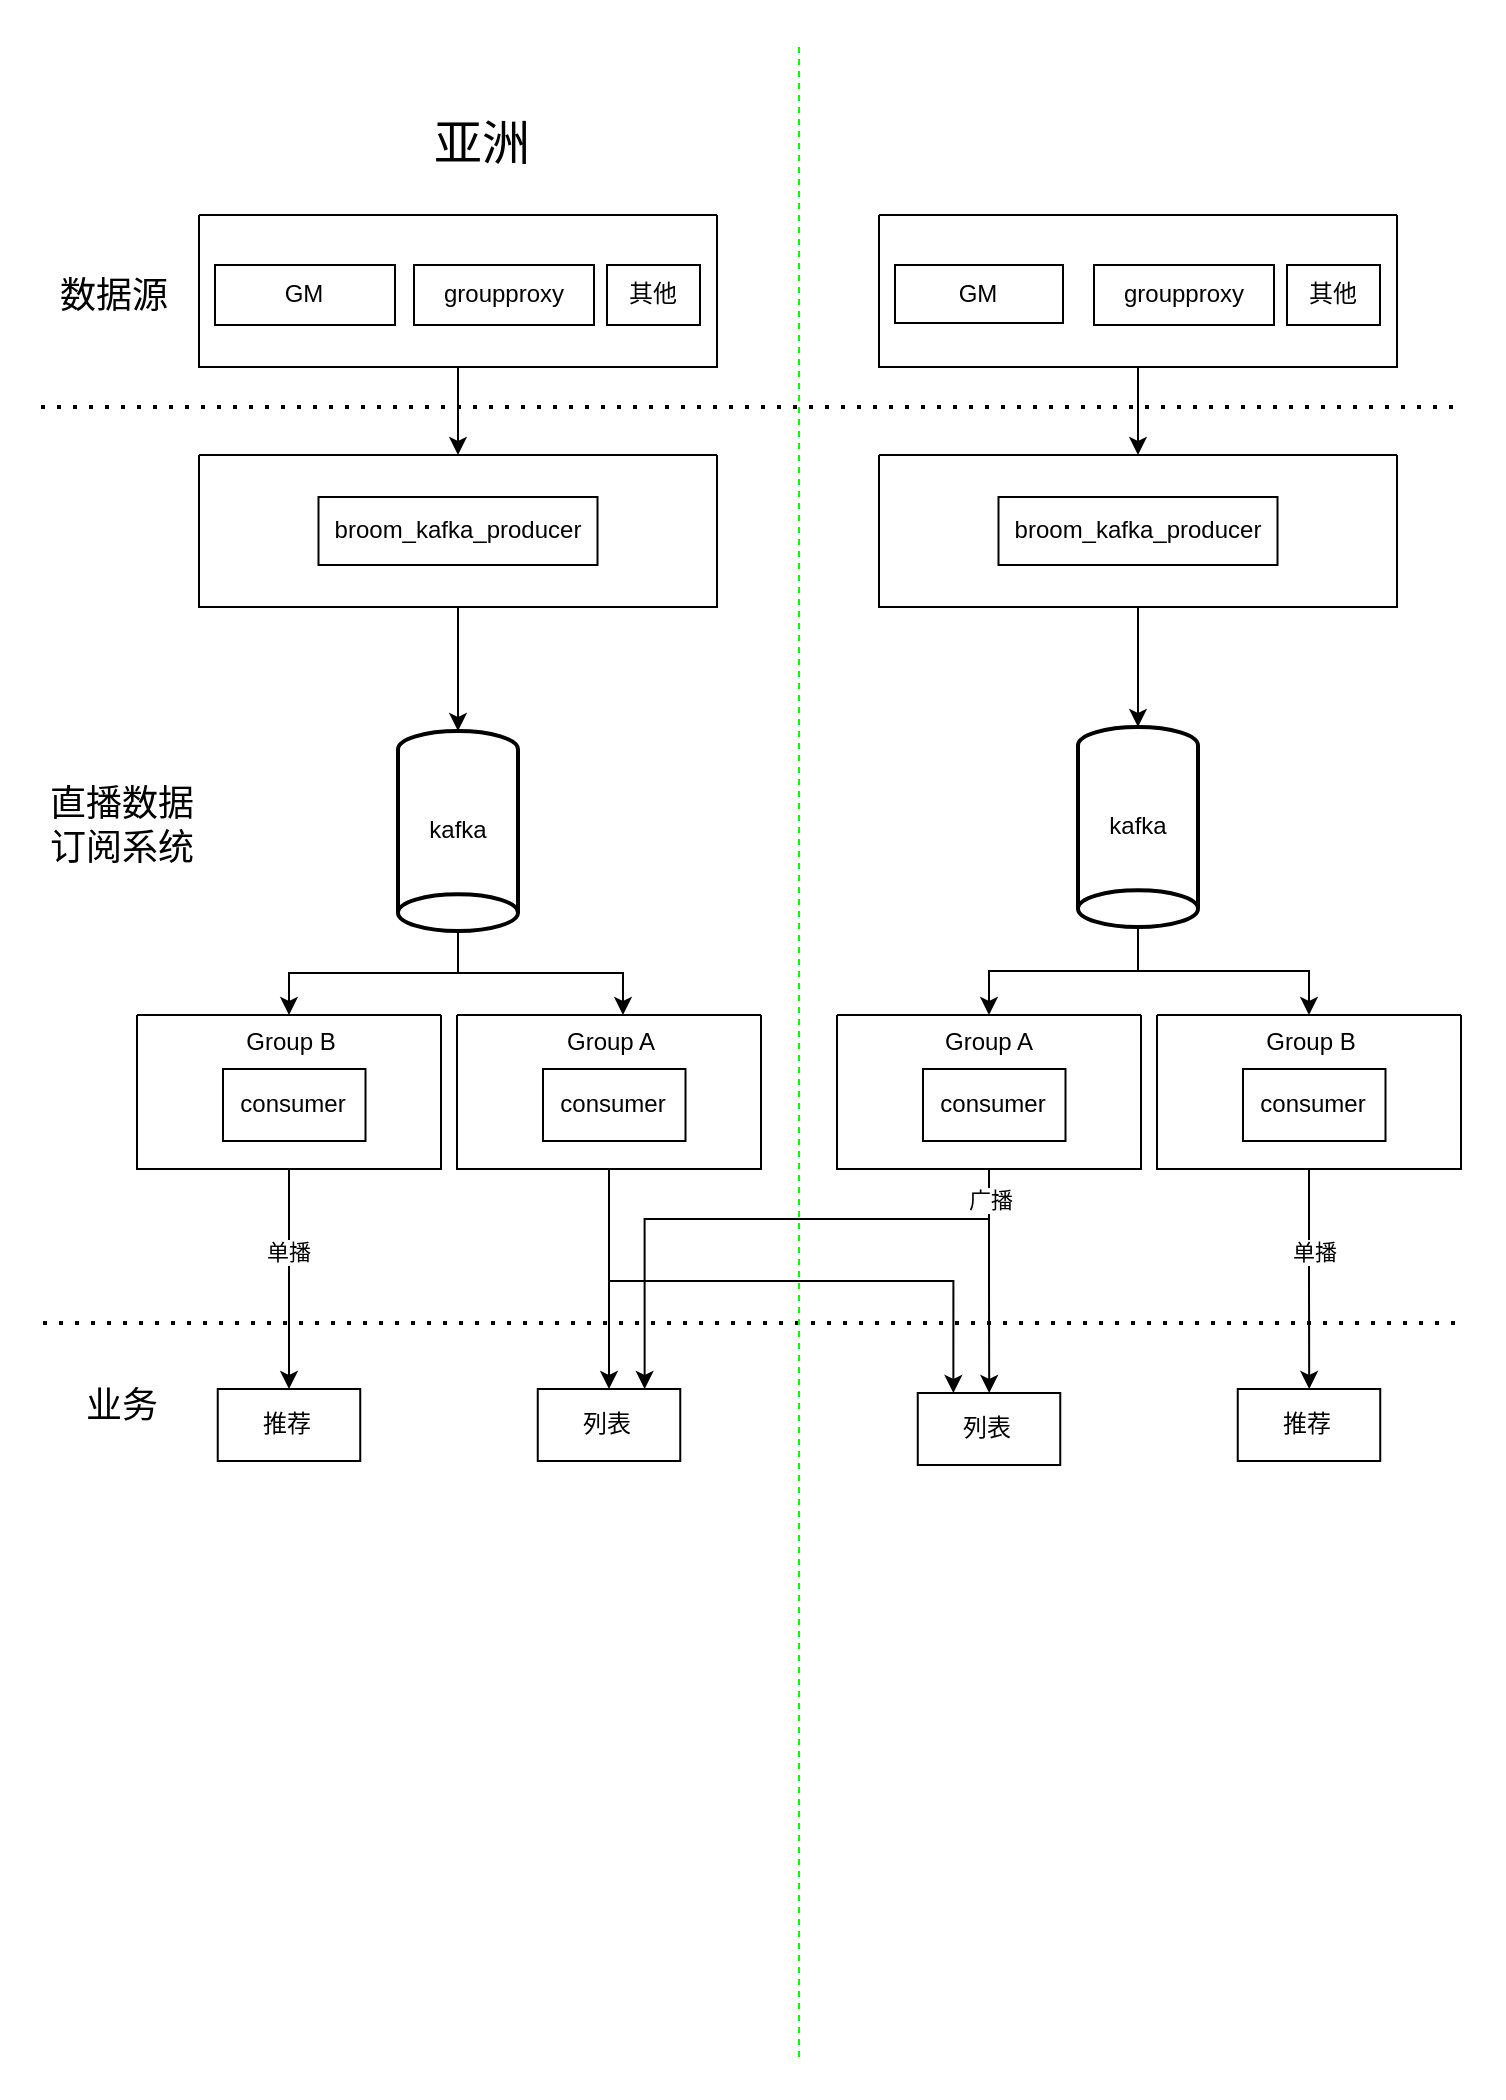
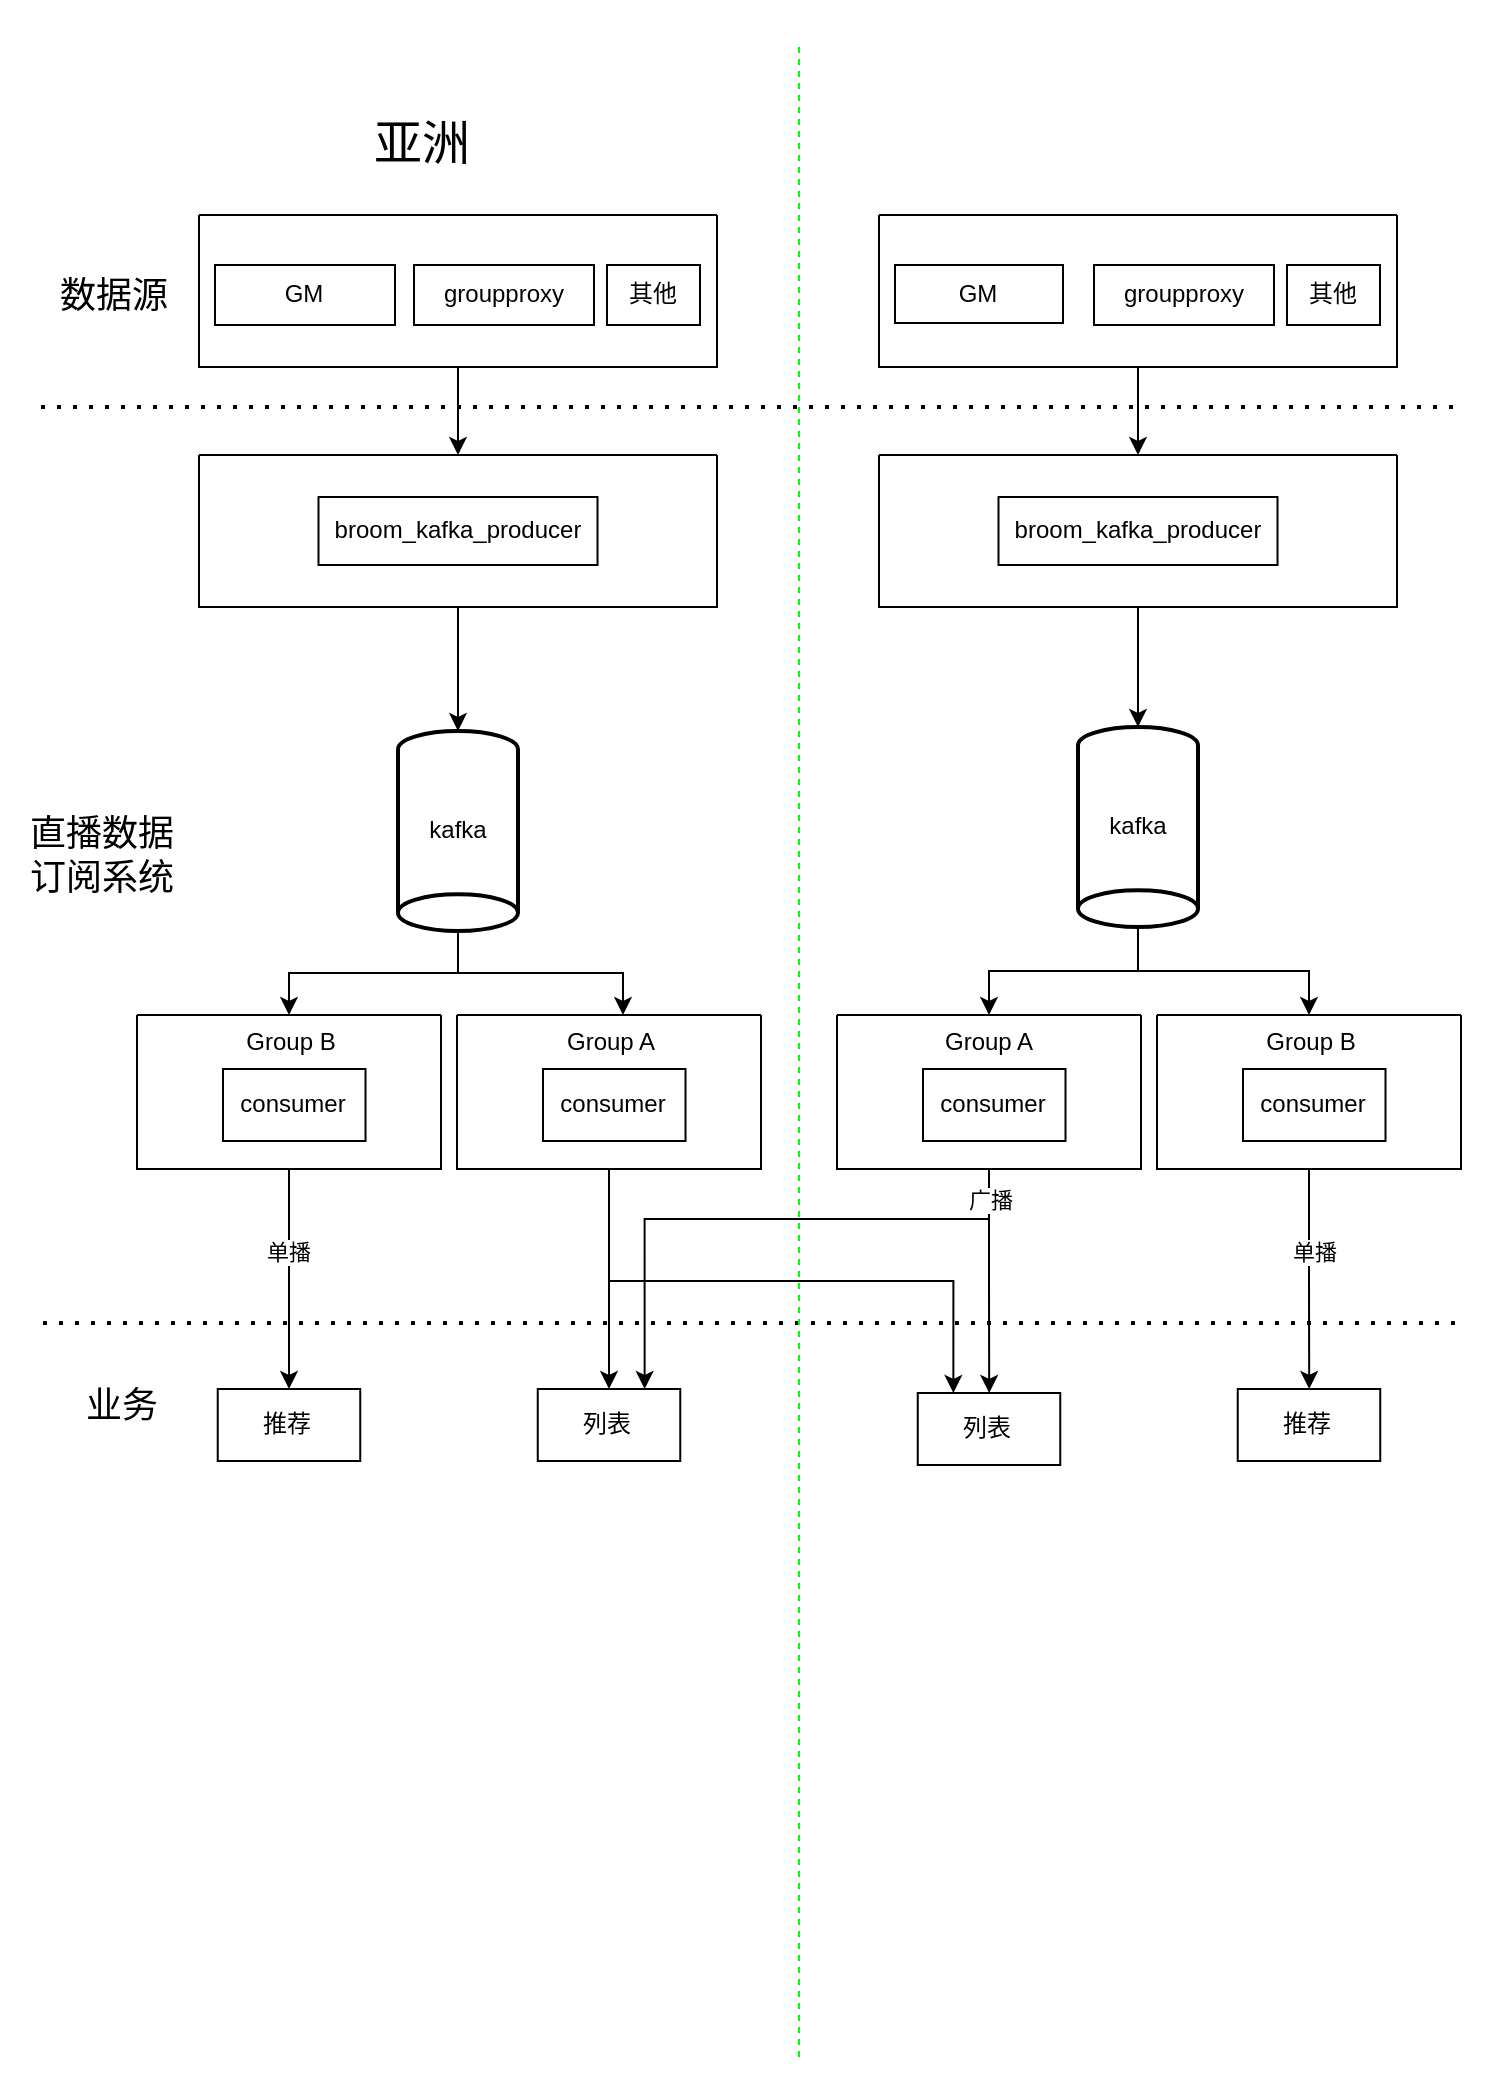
node "亚洲": moved (483, 145) -> (423, 145)
node "直播数据订阅系统": moved (123, 827) -> (103, 857)
